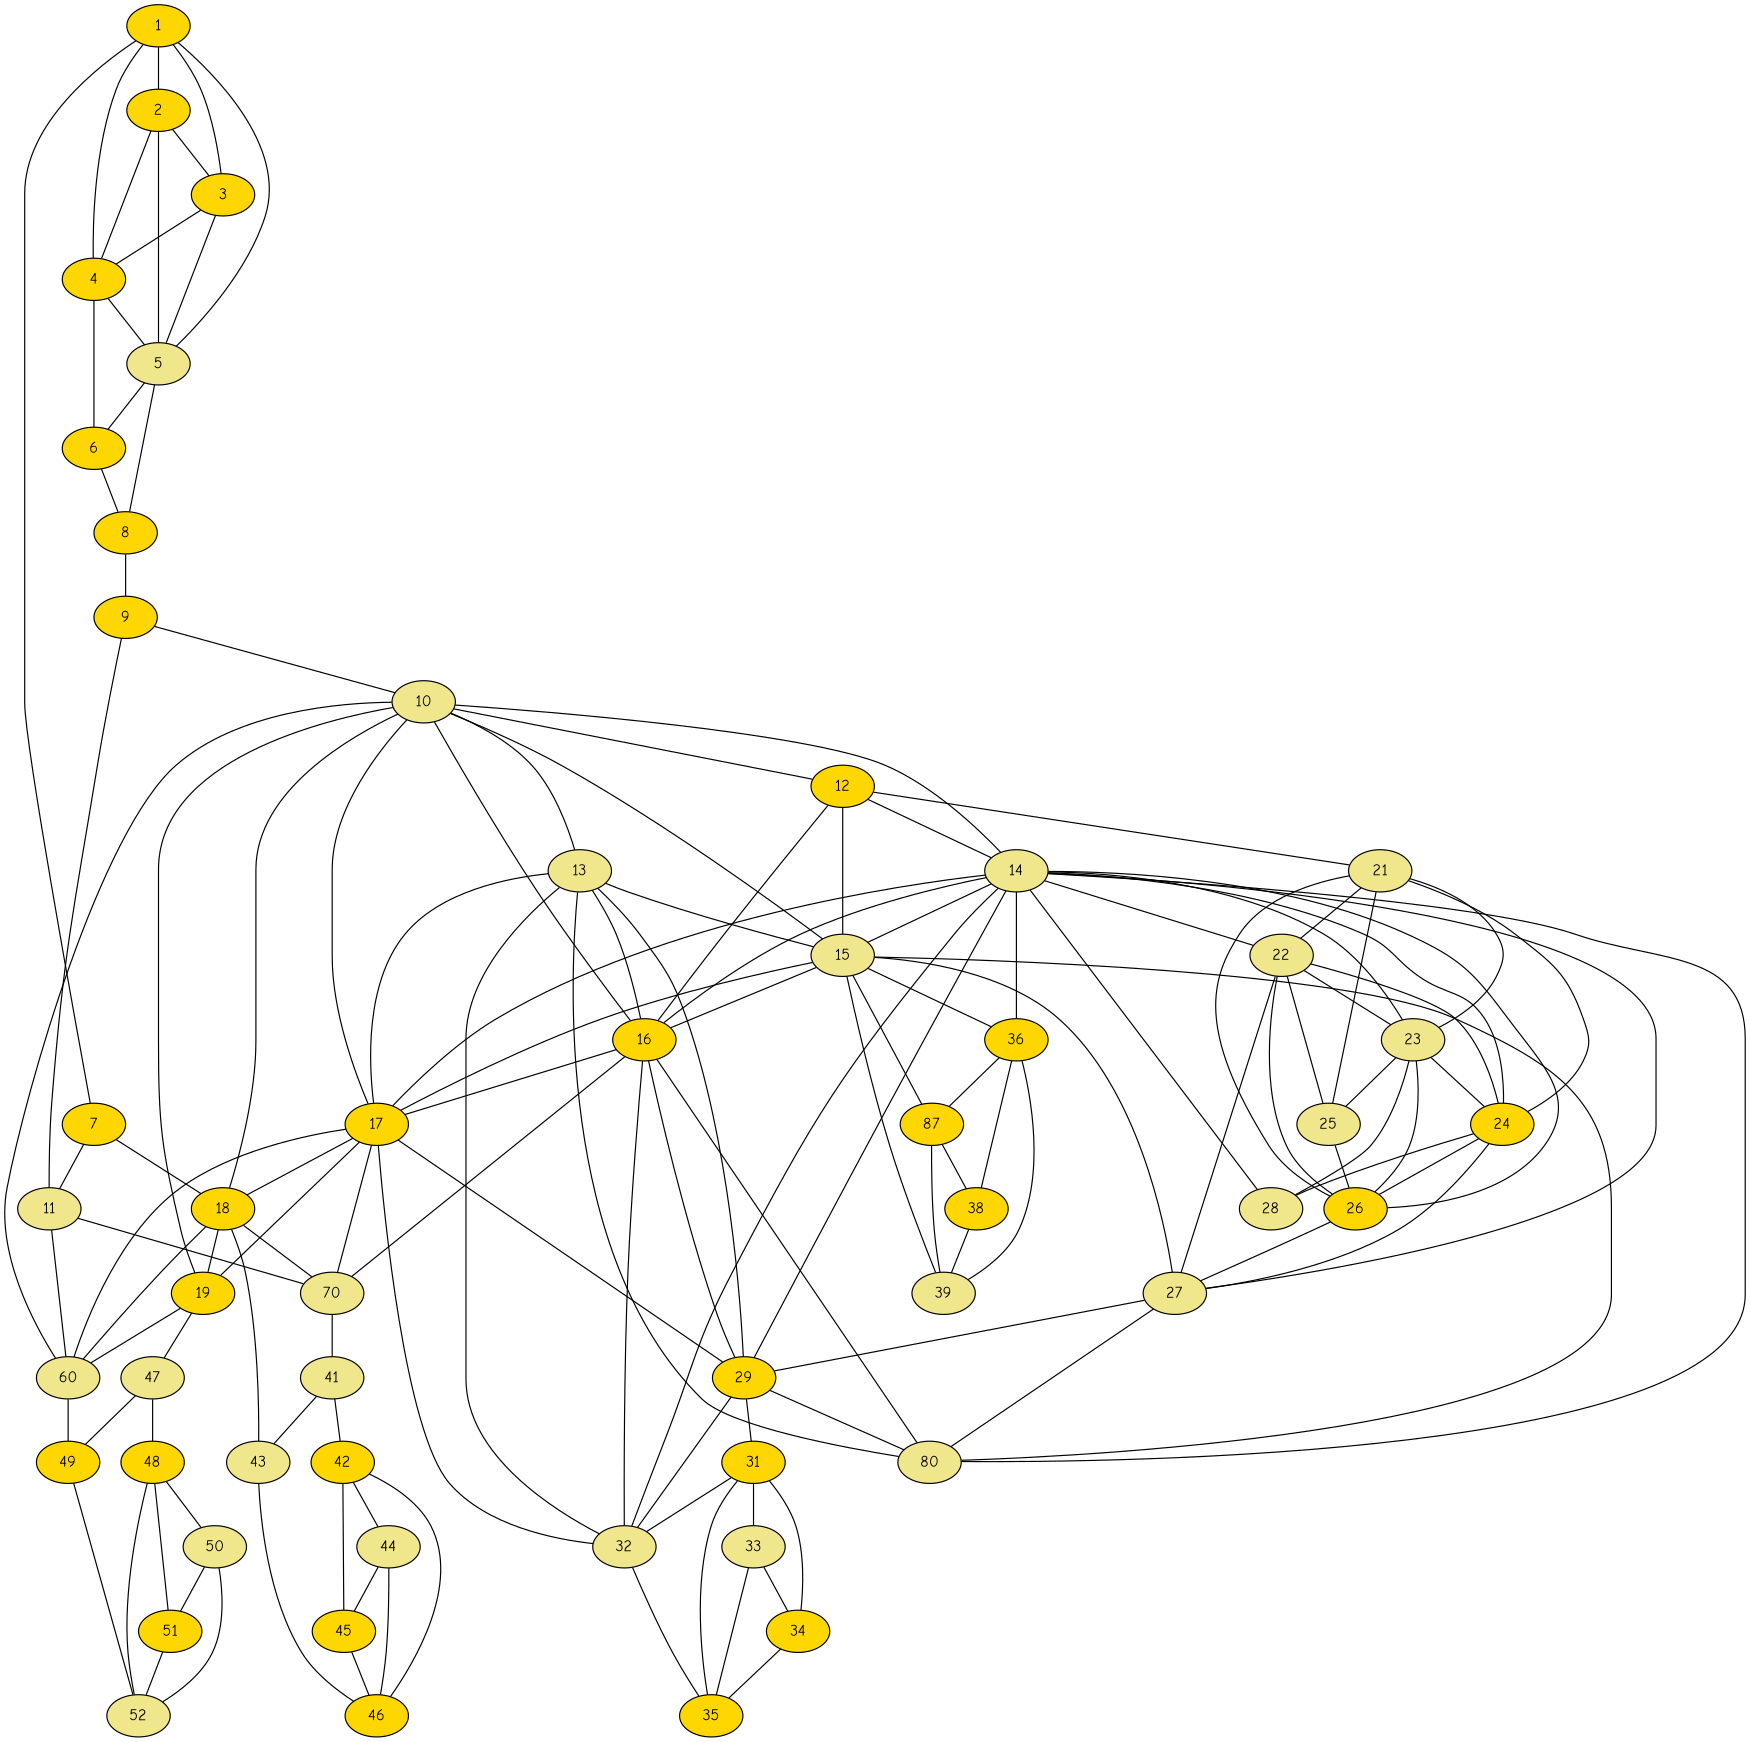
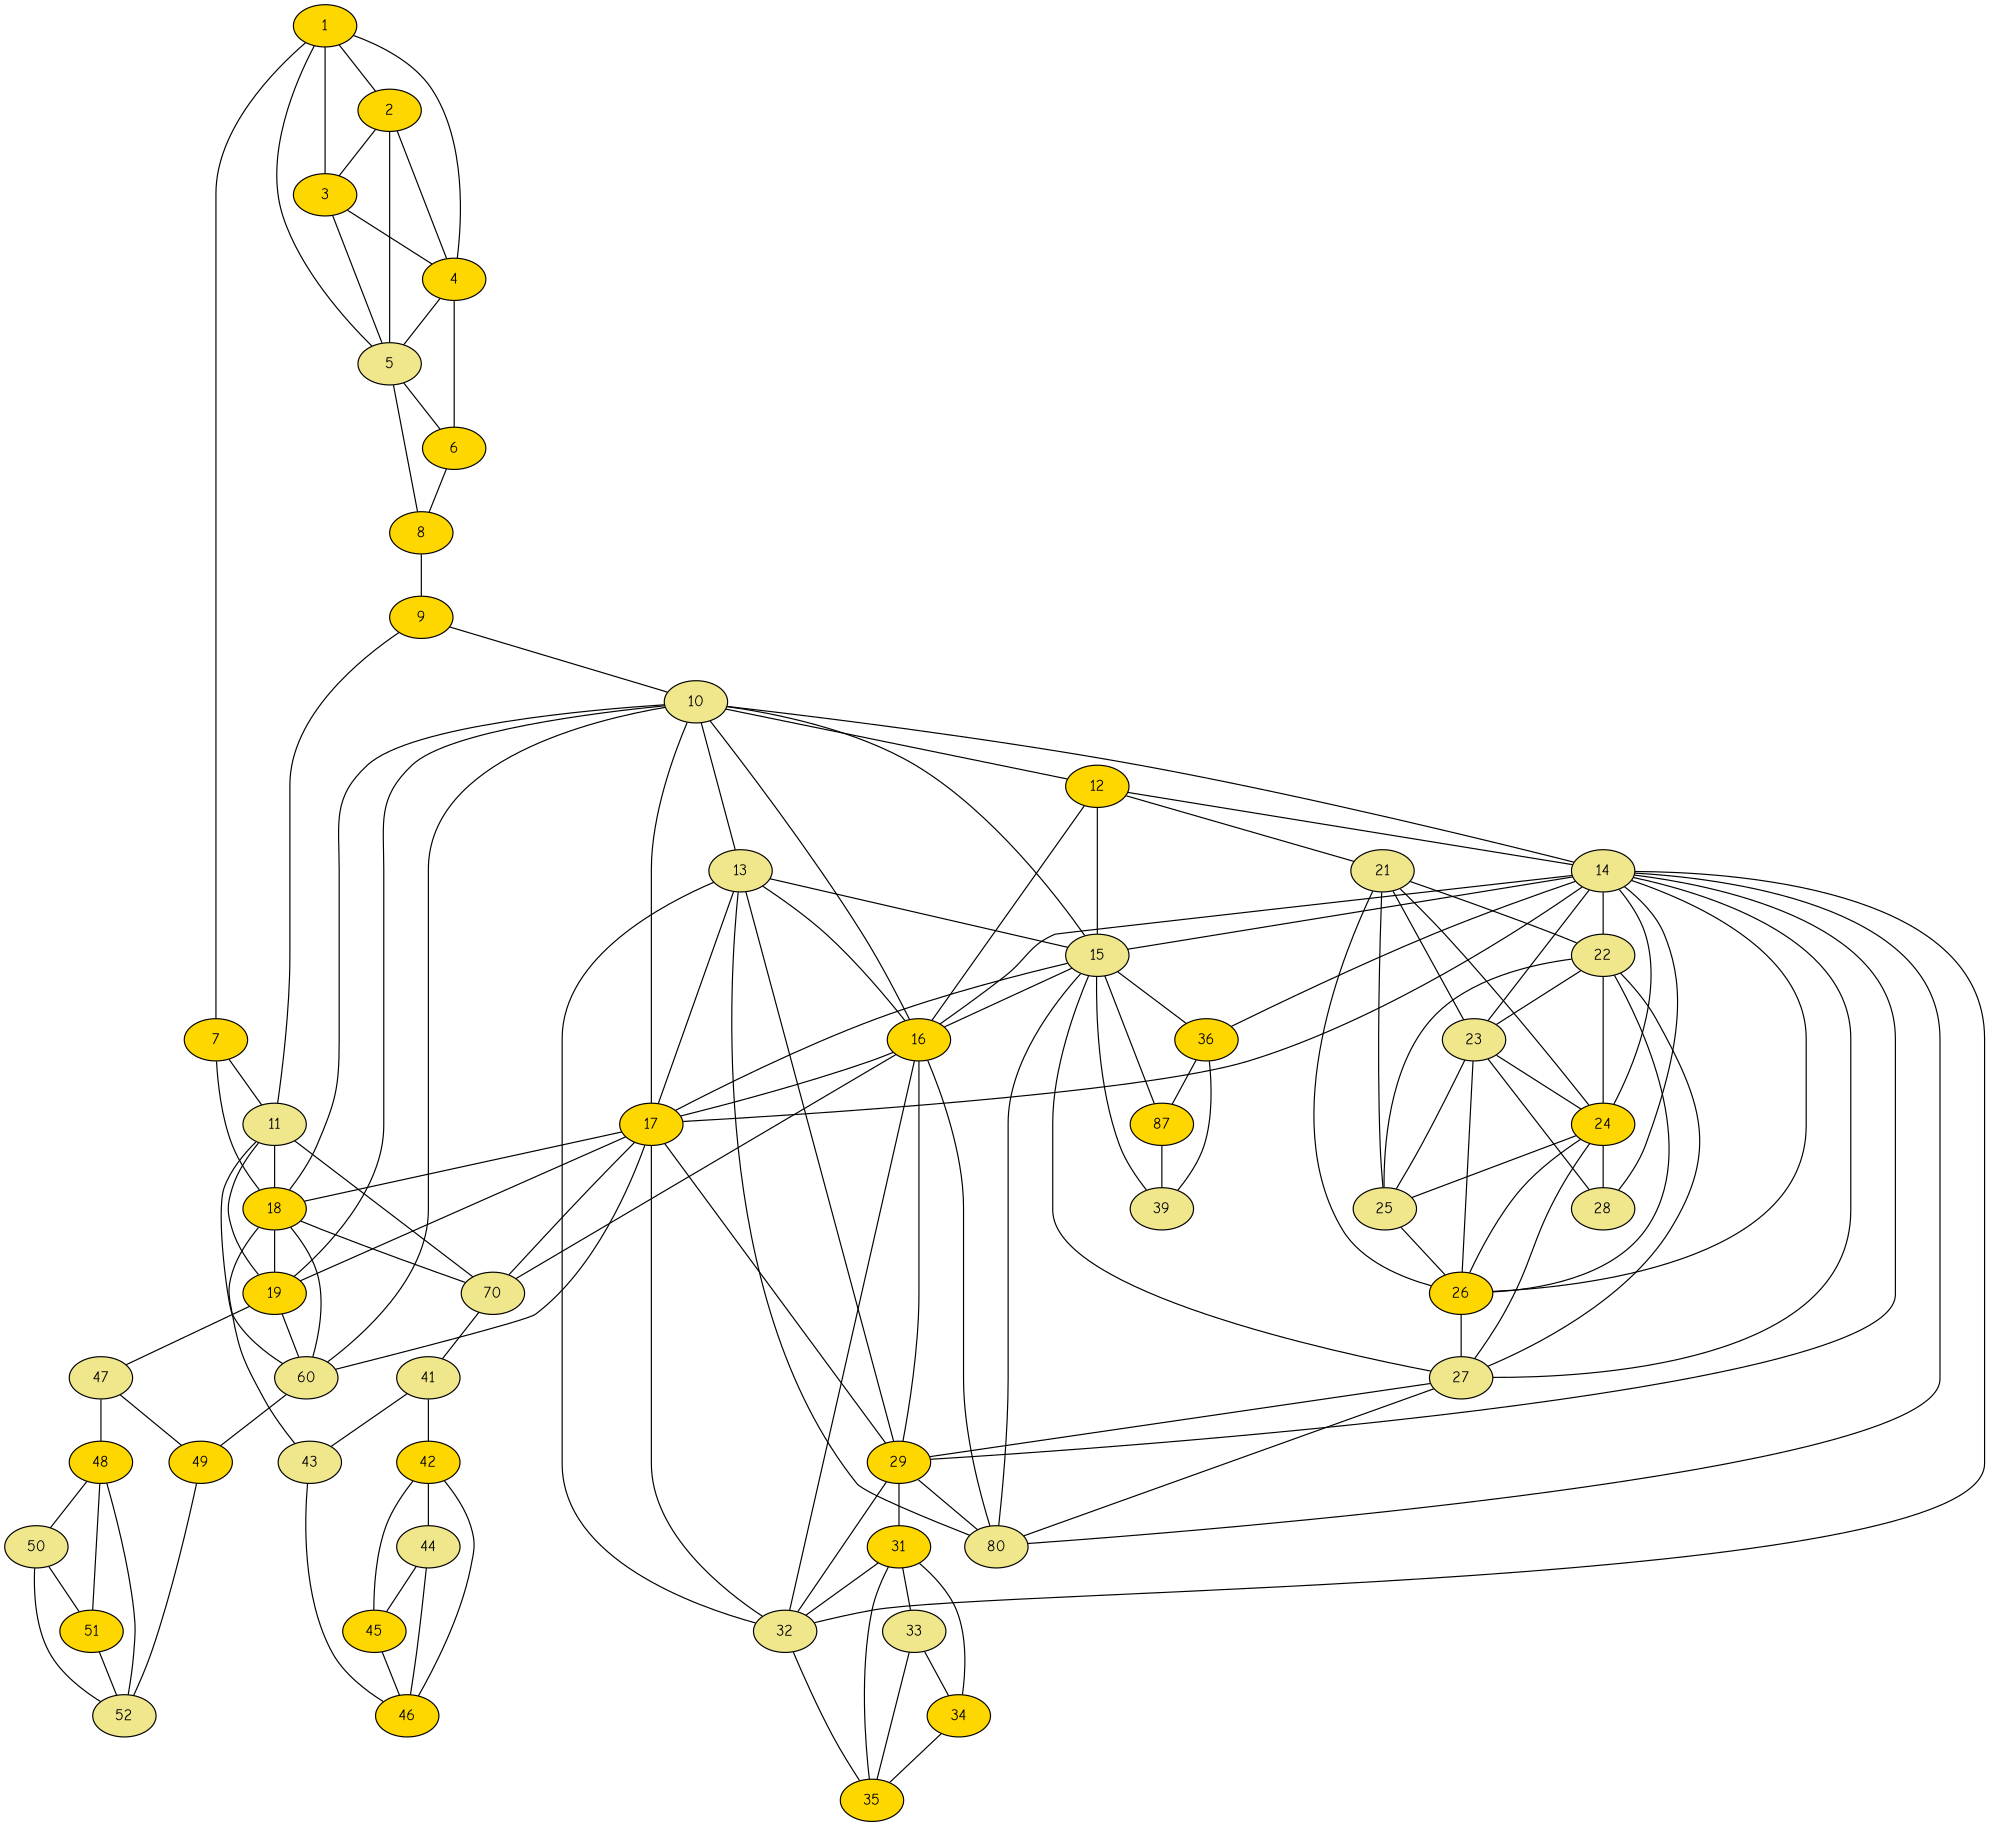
edge "11" -- "18": added
edge "24" -- "25": added
node "38": removed
edge "11" -- "19": added
